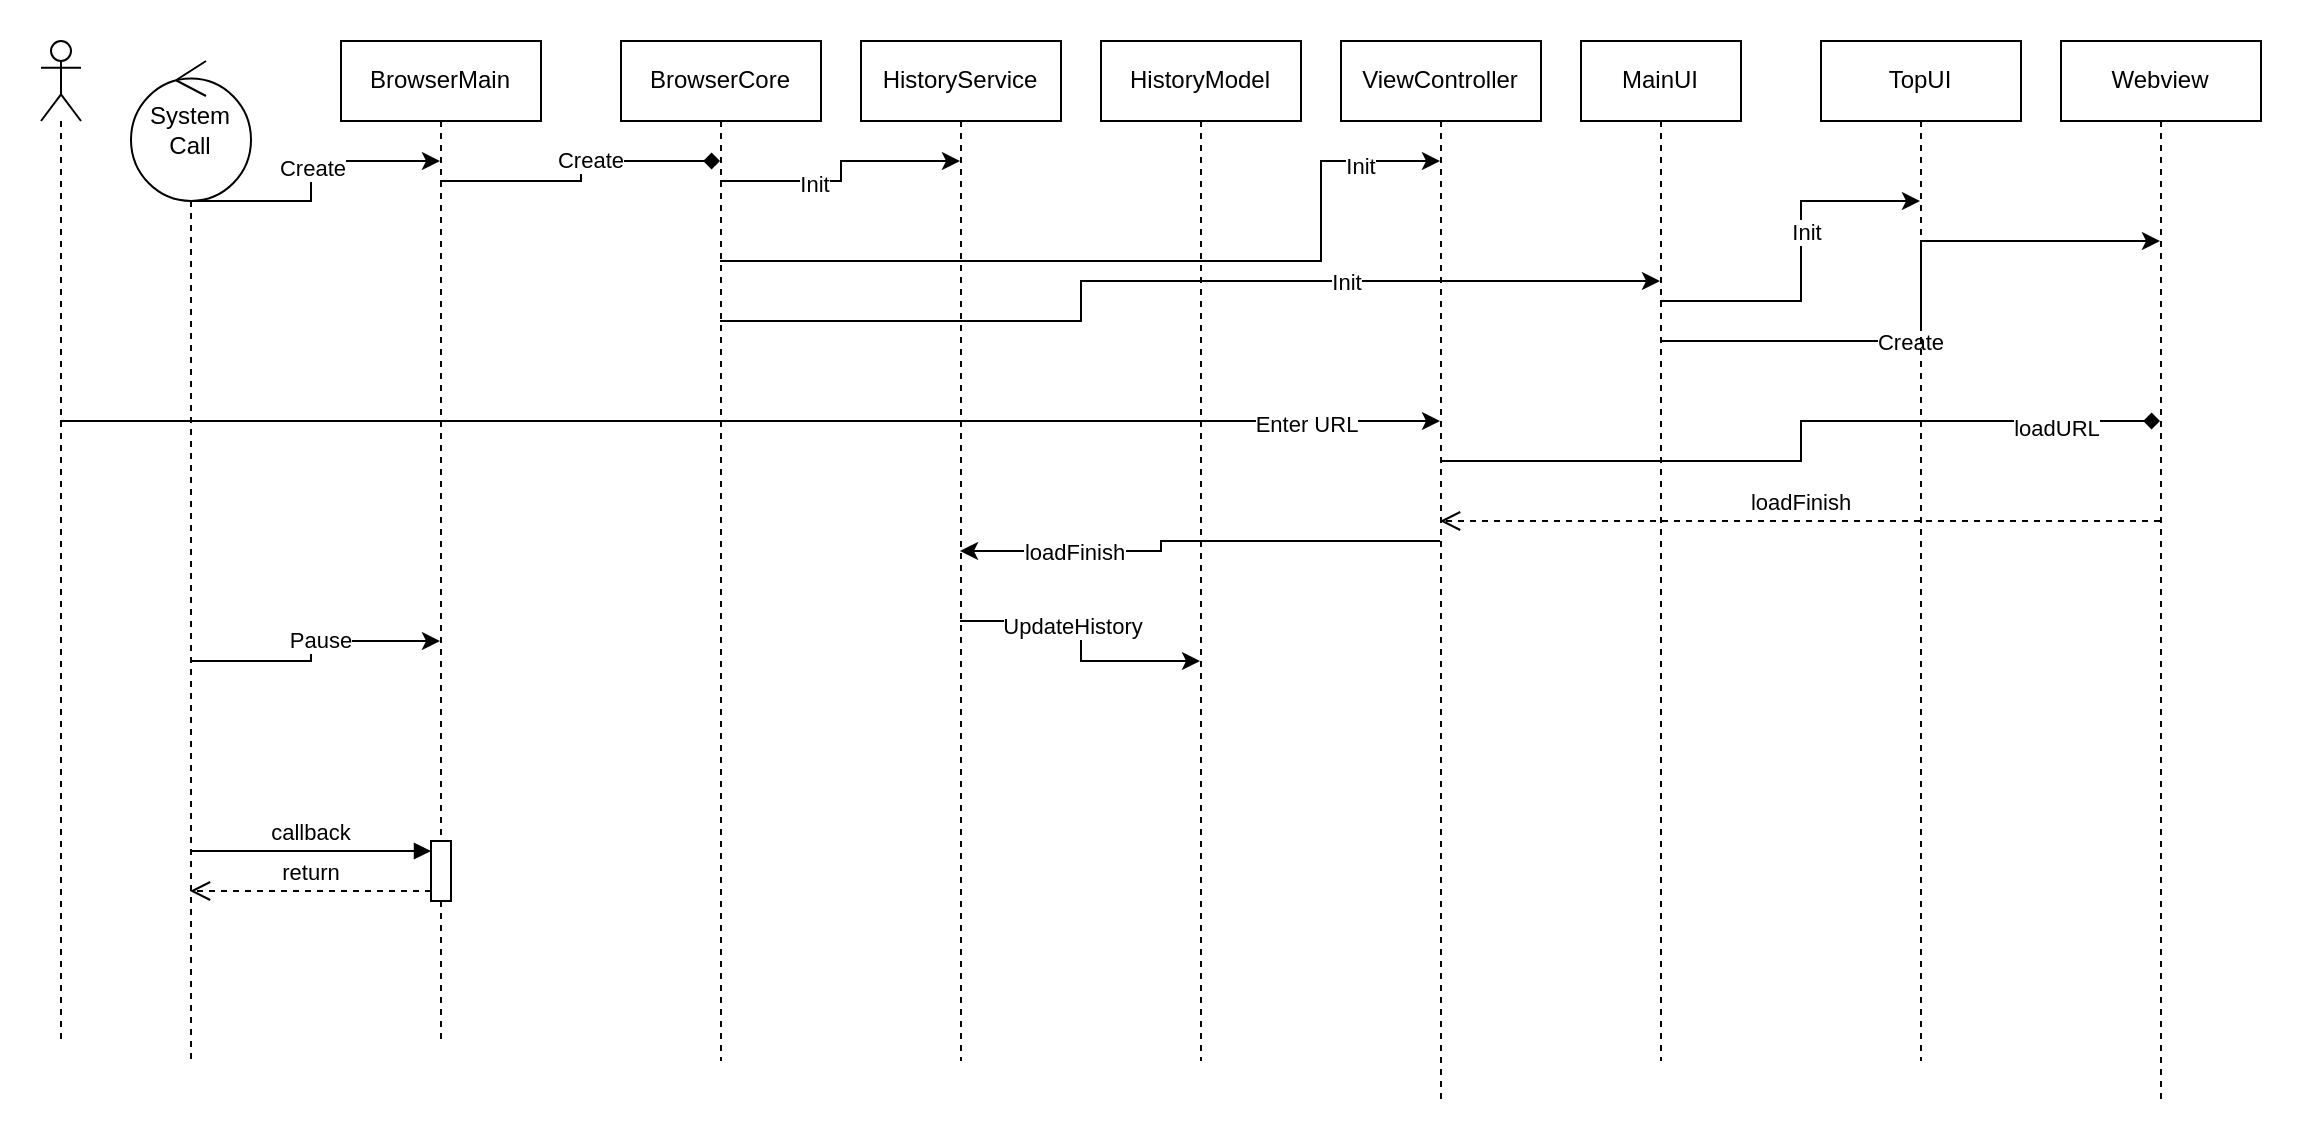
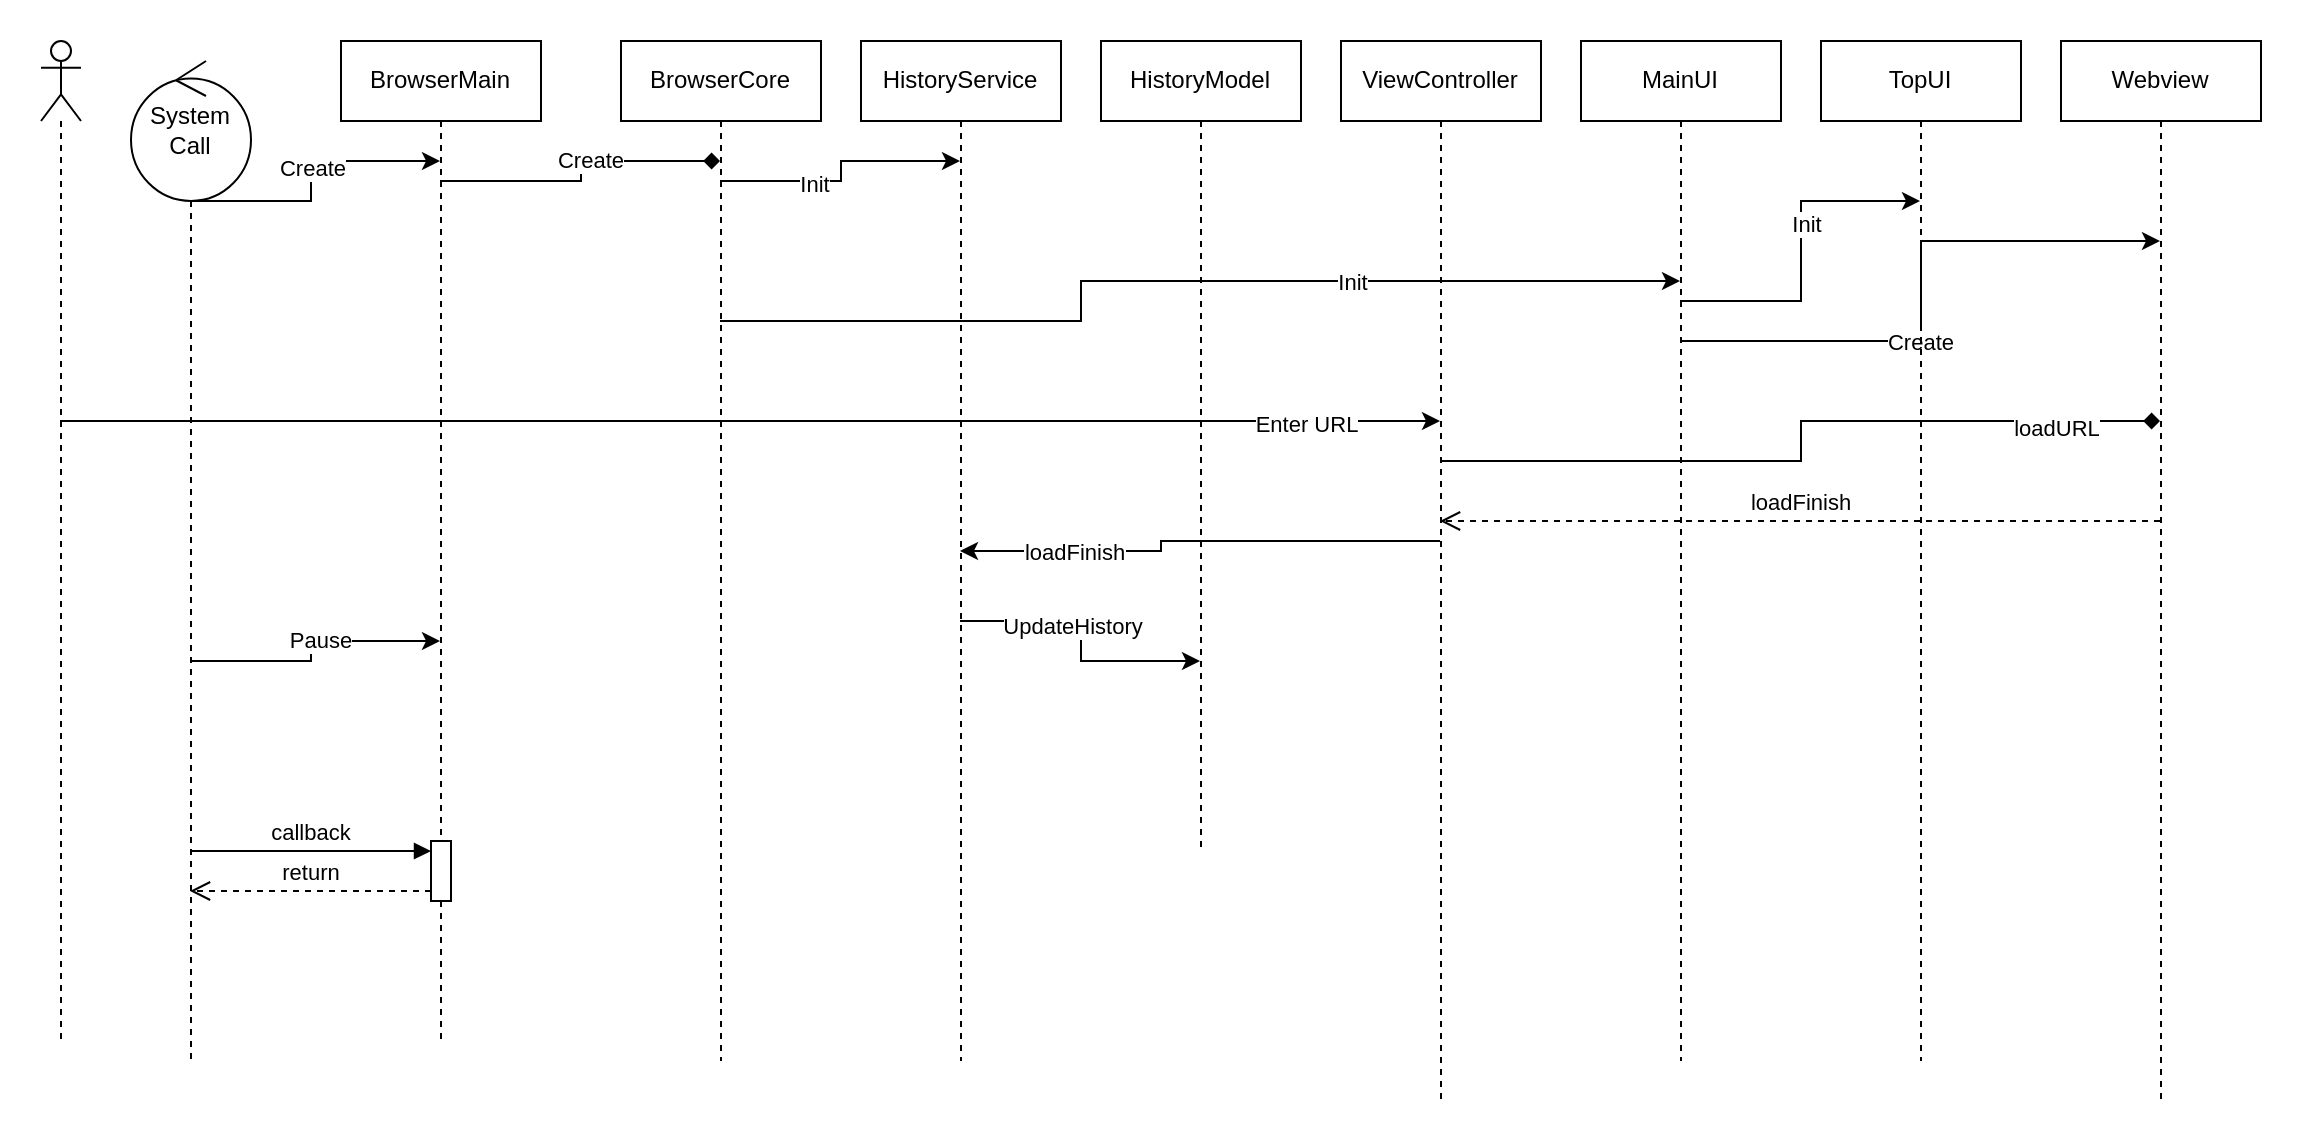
edge "BrowserCore" -> "ViewController": removed, label "Init"
node "HistoryModel": size 200x1020 -> 200x810
node "MainUI": size 160x1020 -> 200x1020
